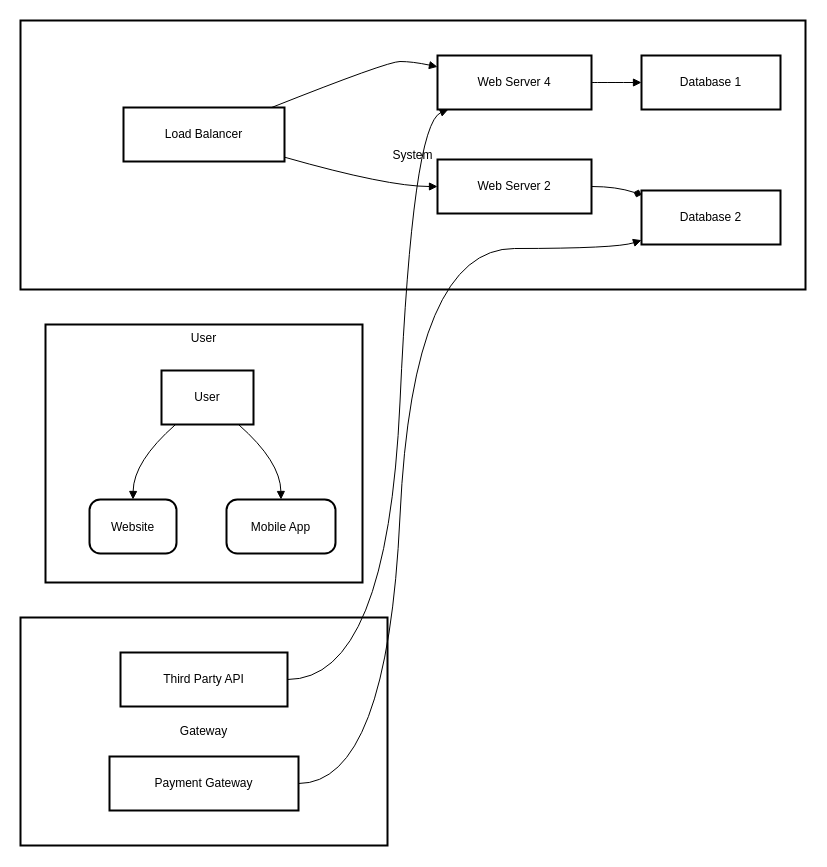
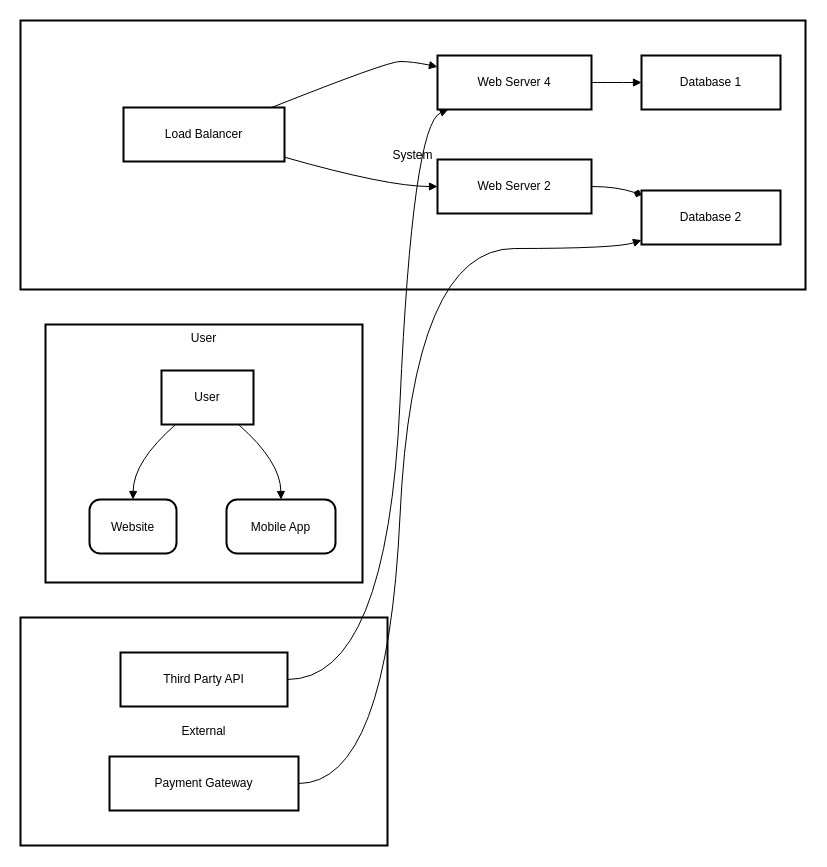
node "Gateway": label "Gateway" -> "External"
